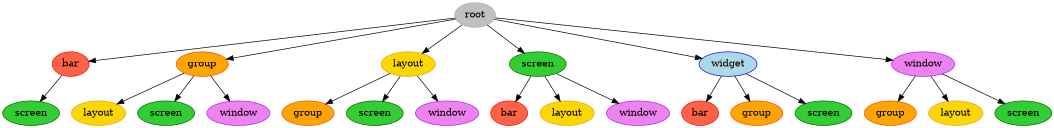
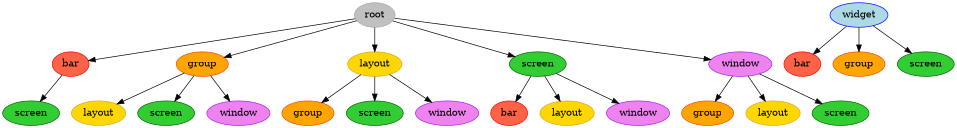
edge "root" -> "widget": removed
